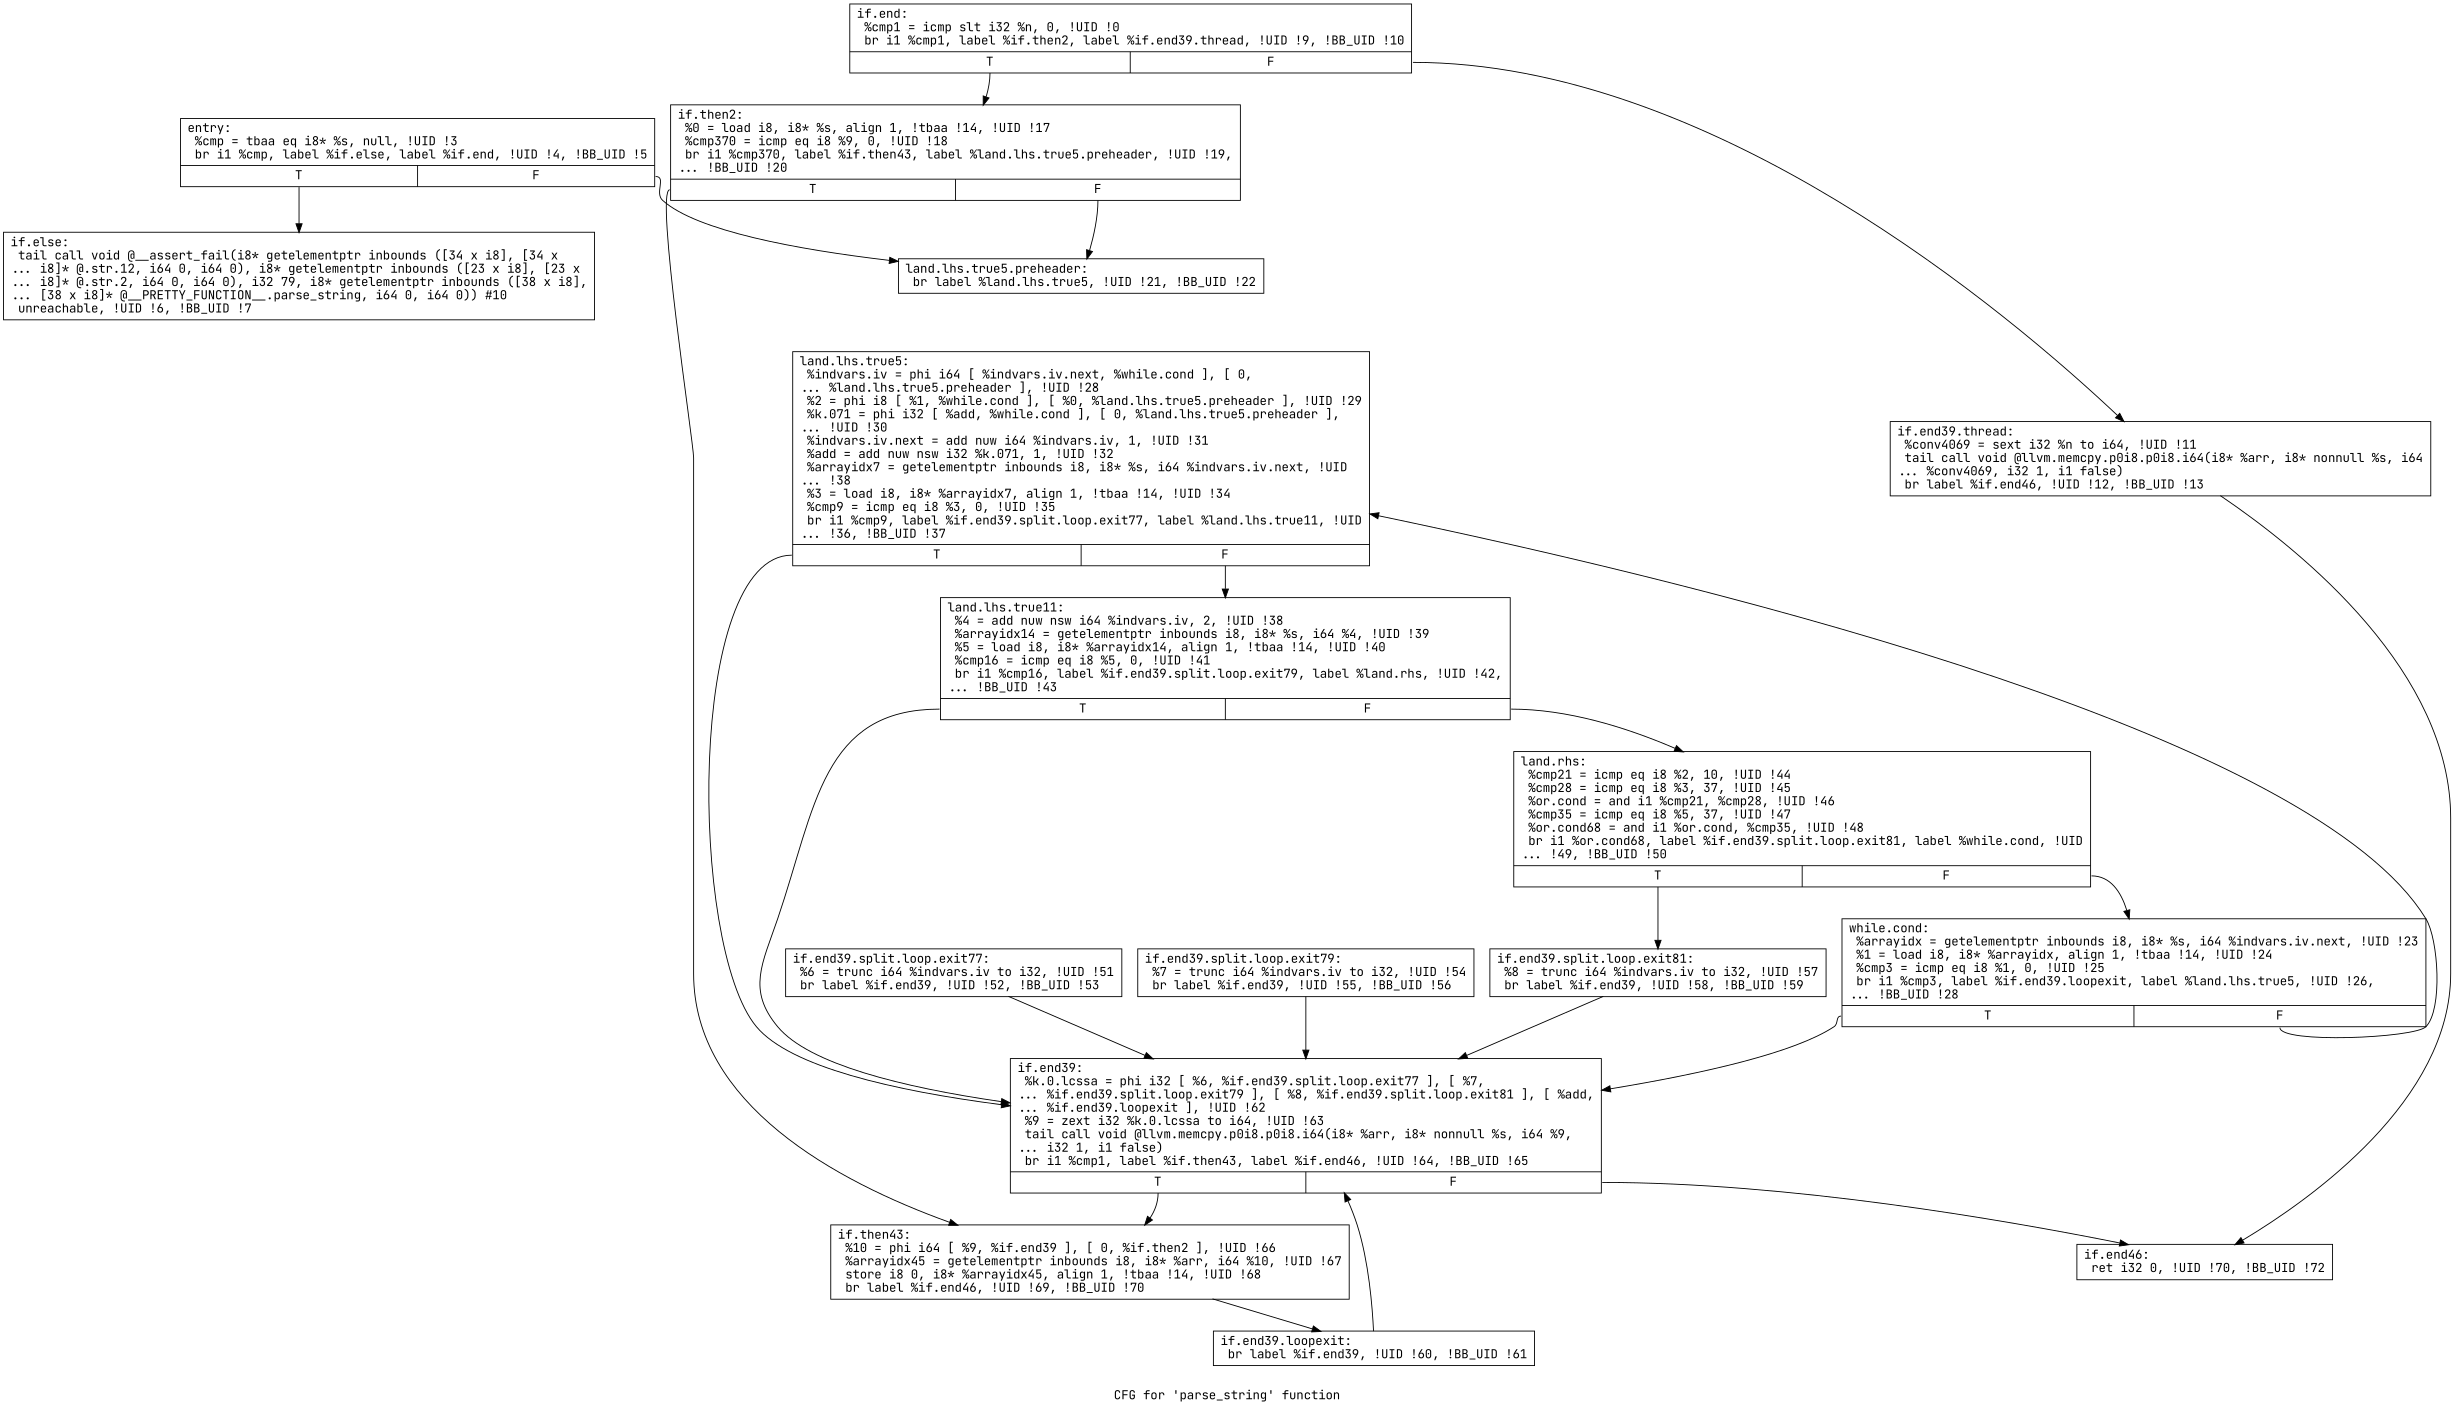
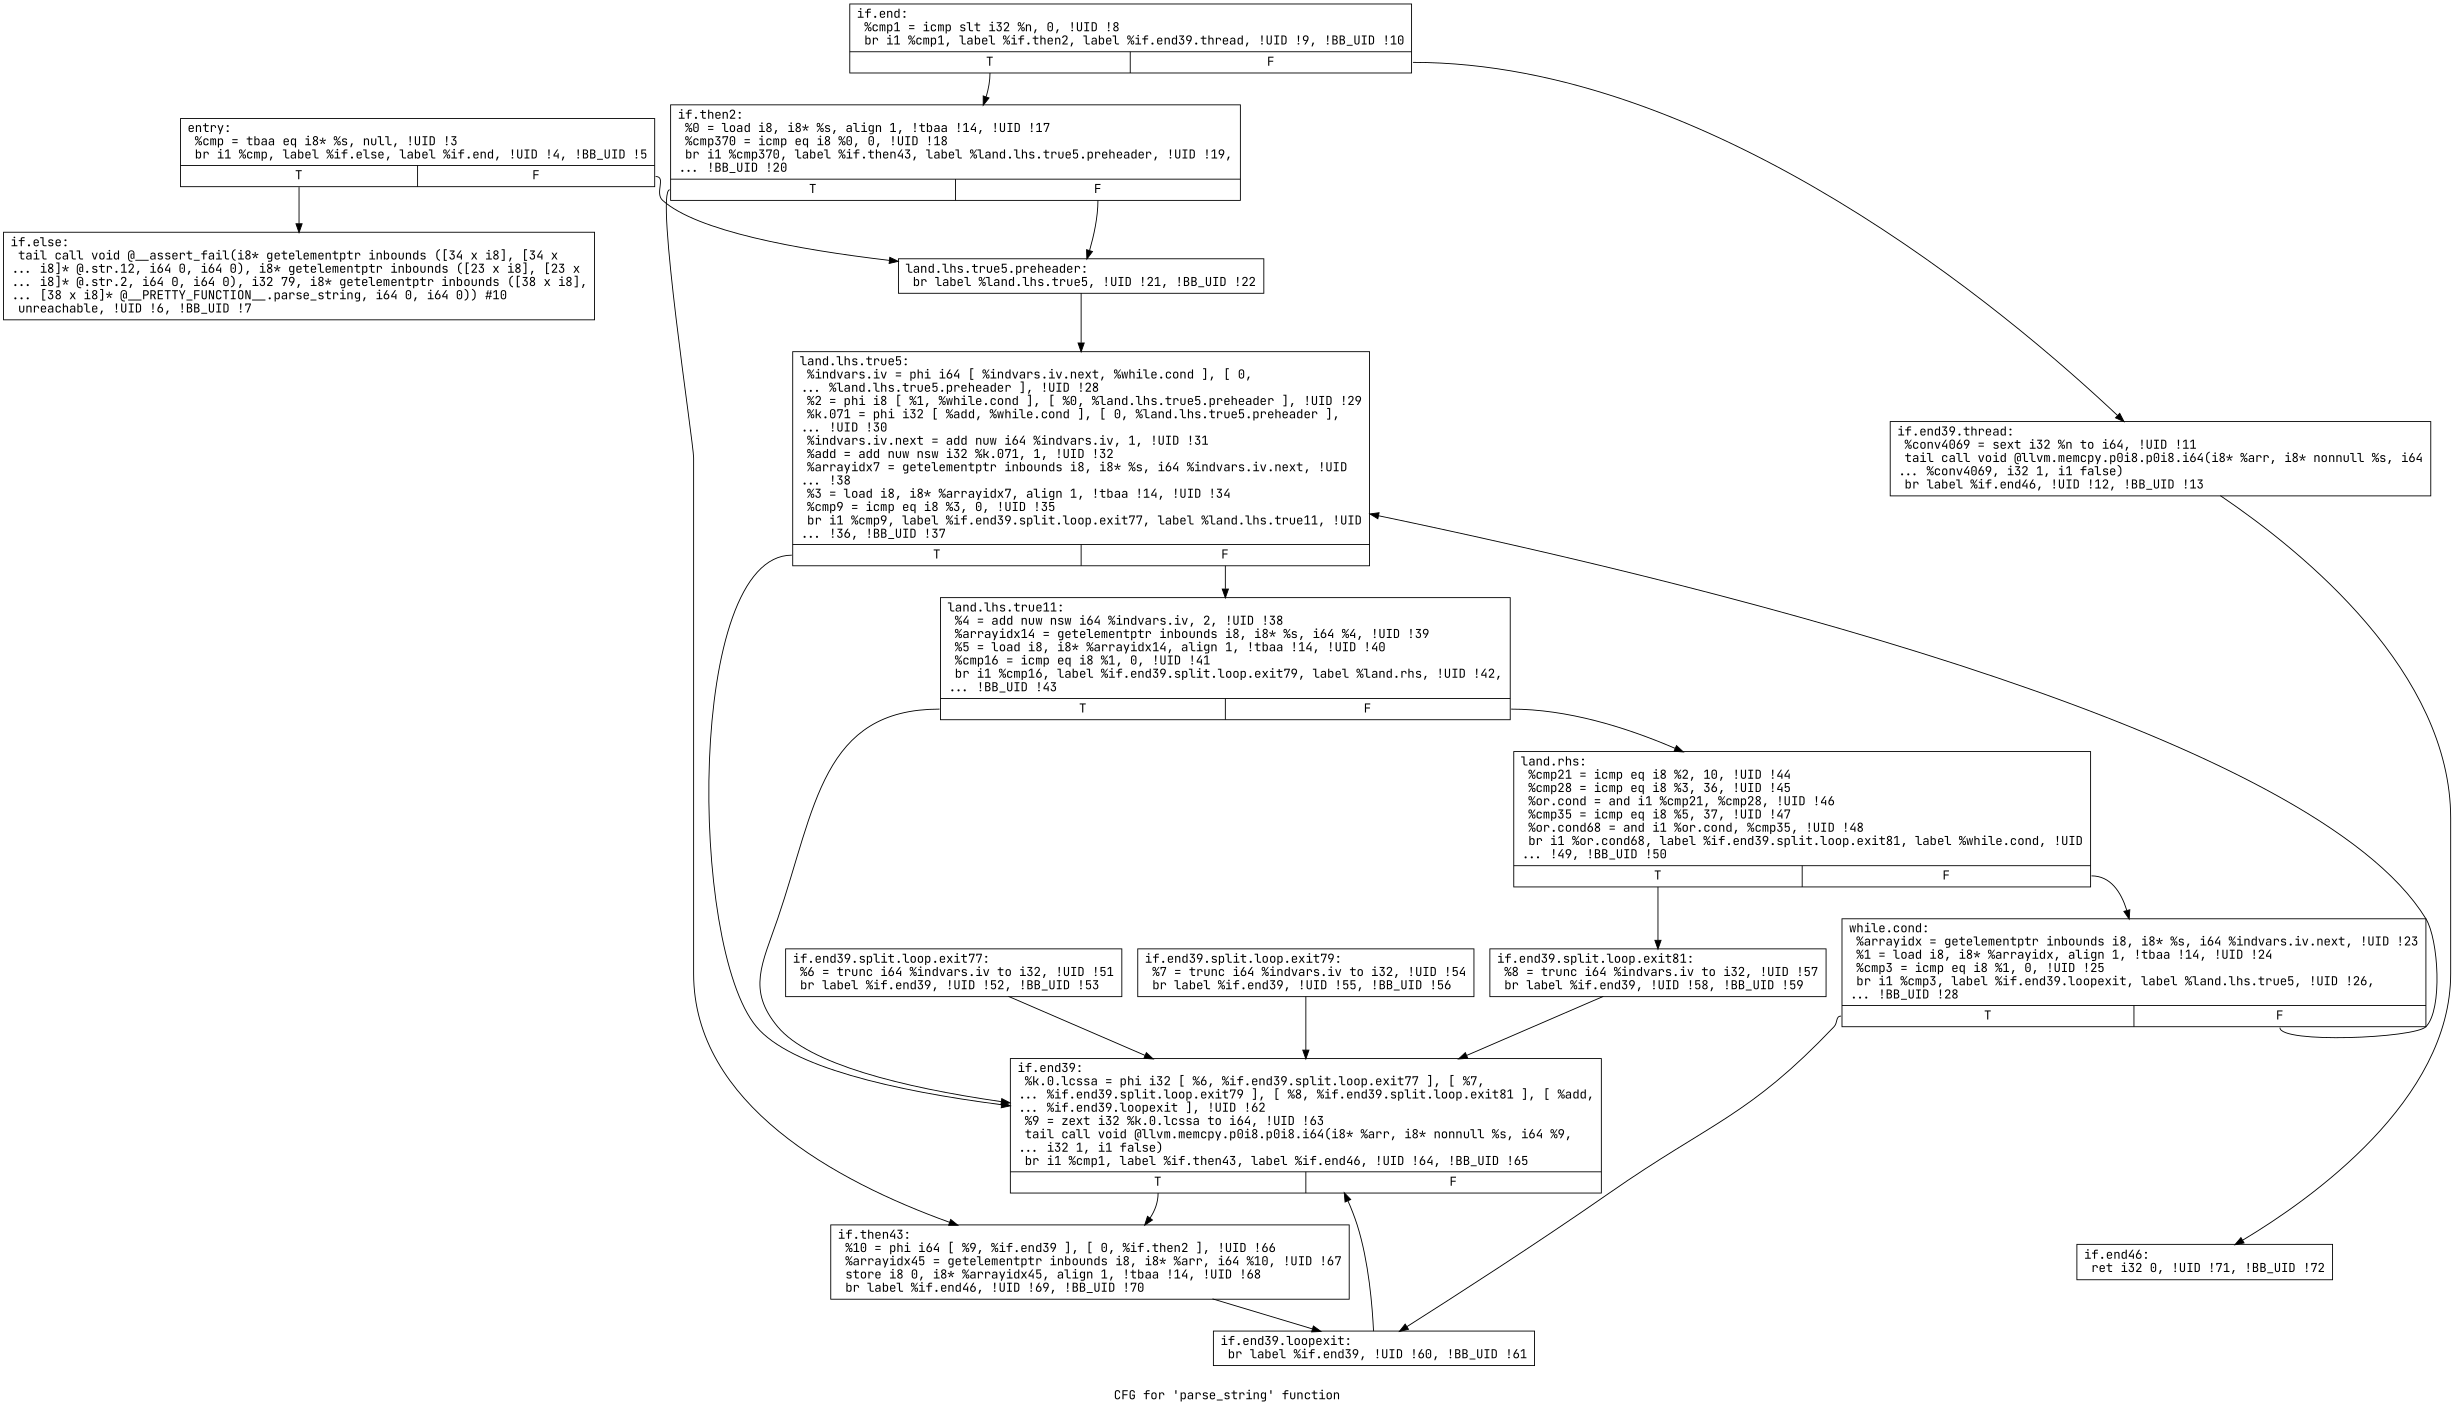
node "if.end:": text "%cmp1 = icmp slt i32 %n, 0, !UID !0" -> "%cmp1 = icmp slt i32 %n, 0, !UID !8"
node "if.then2:": text "%cmp370 = icmp eq i8 %9, 0, !UID !18" -> "%cmp370 = icmp eq i8 %0, 0, !UID !18"
edge "land.lhs.true5.preheader:" -> "land.lhs.true5:": added
node "land.lhs.true11:": text "%cmp16 = icmp eq i8 %5, 0, !UID !41" -> "%cmp16 = icmp eq i8 %1, 0, !UID !41"
node "land.rhs:": text "%cmp28 = icmp eq i8 %3, 37, !UID !45" -> "%cmp28 = icmp eq i8 %3, 36, !UID !45"
edge "while.cond:" -> "if.end39:": now "while.cond:" -> "if.end39.loopexit:"
edge "if.end39:" -> "if.end46:": removed
node "if.end46:": text "ret i32 0, !UID !70, !BB_UID !72" -> "ret i32 0, !UID !71, !BB_UID !72"
